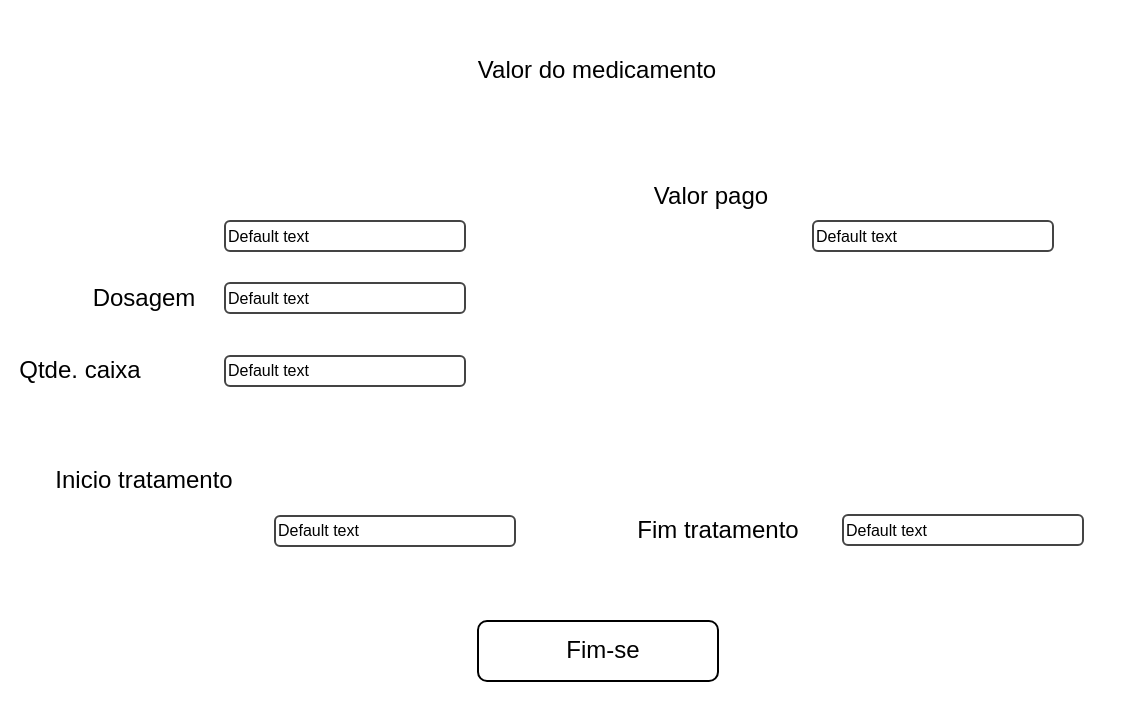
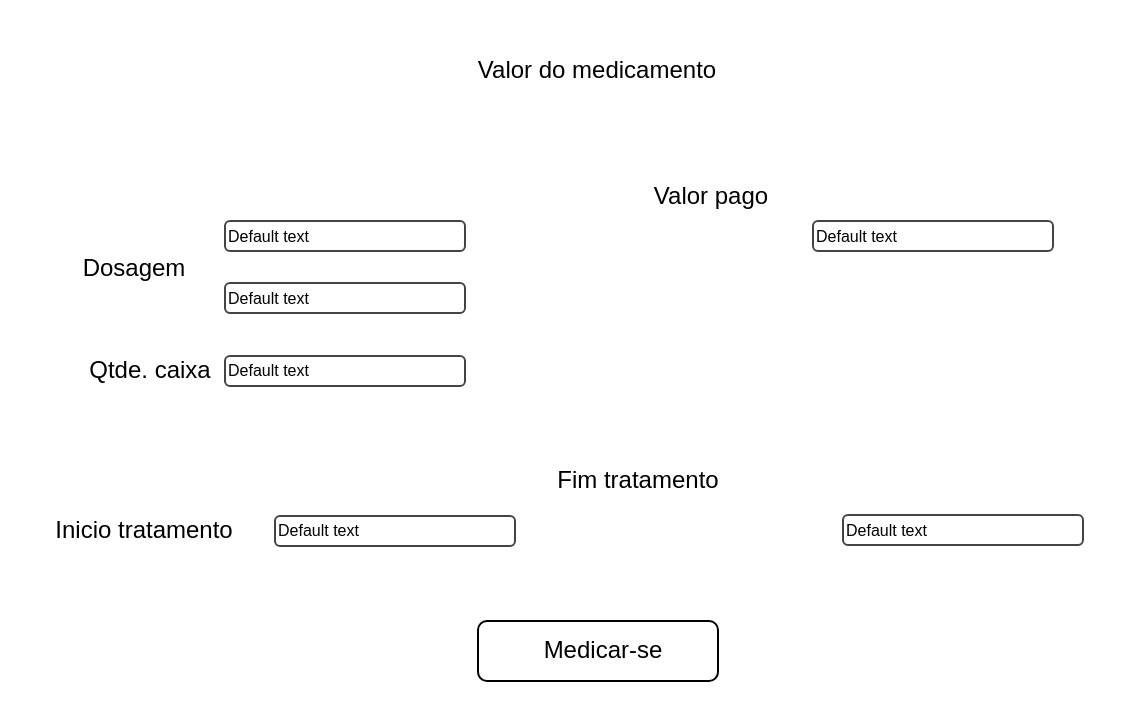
node "Dosagem": moved (145, 298) -> (135, 268)
node "Qtde. caixa": moved (81, 371) -> (151, 371)
node "Inicio tratamento": moved (145, 481) -> (145, 531)
node "Fim tratamento": moved (719, 531) -> (639, 481)
node "Fim-se": label "Fim-se" -> "Medicar-se"
